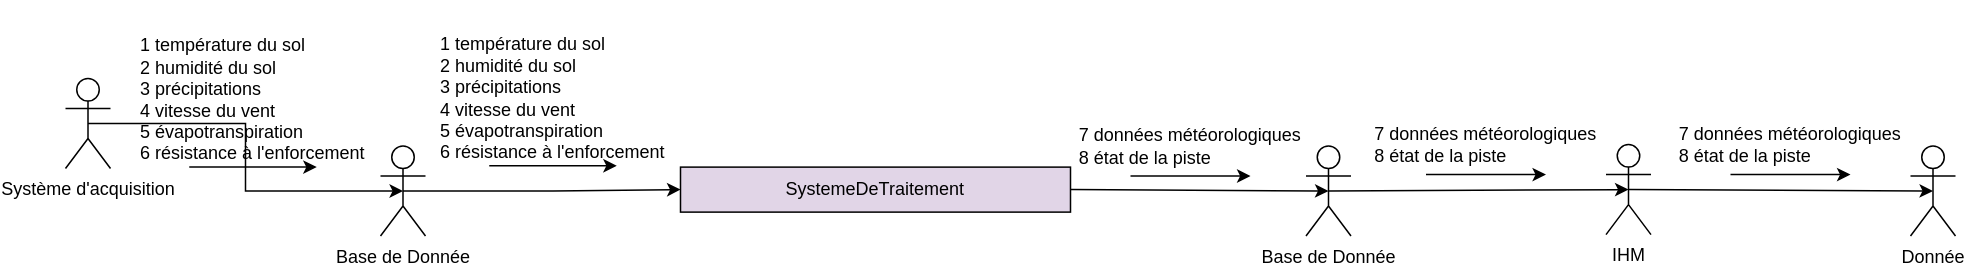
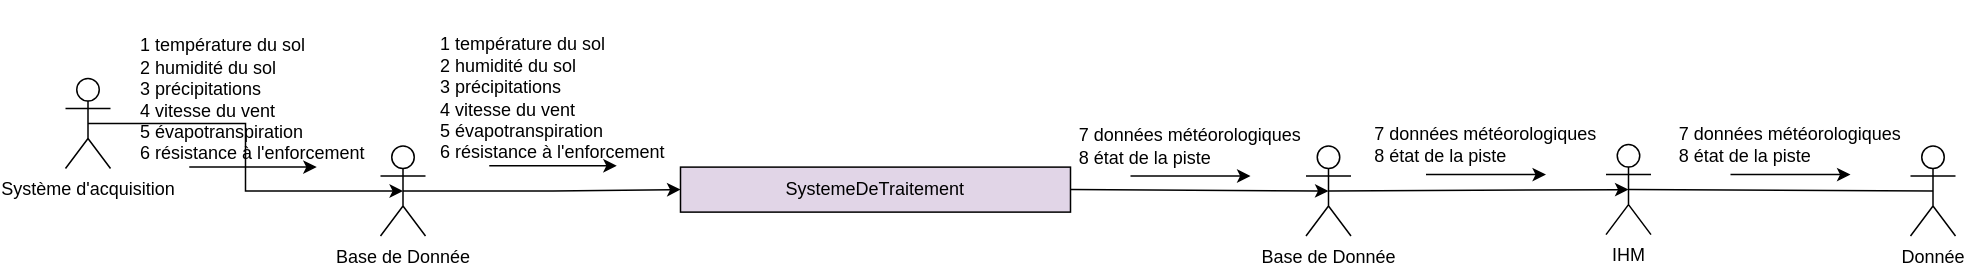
edge "IHM" -> "Donnée": arrowhead classic -> none
